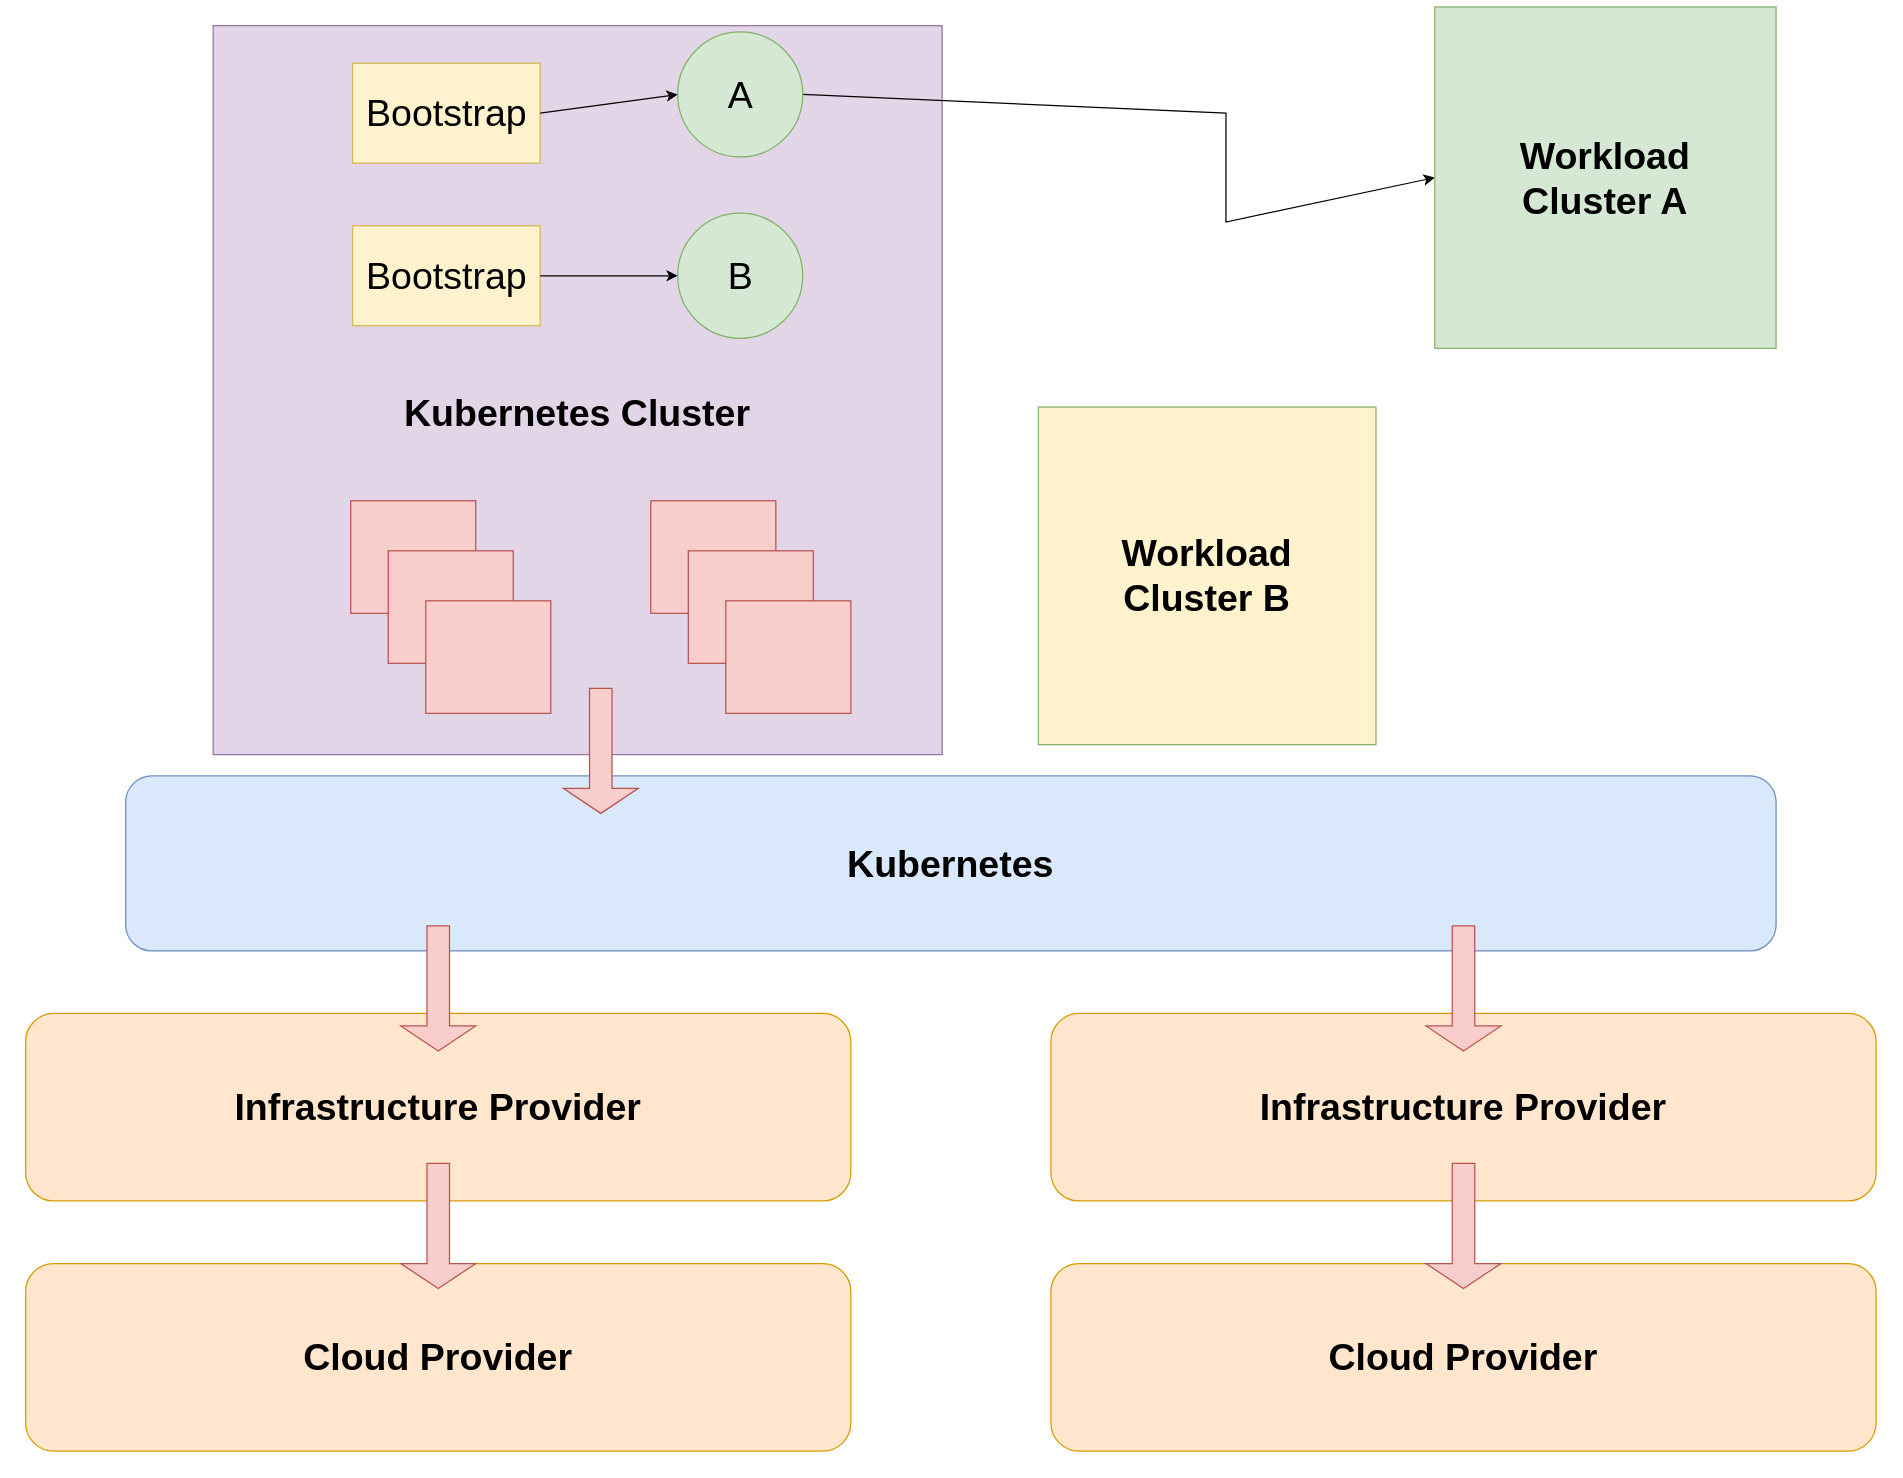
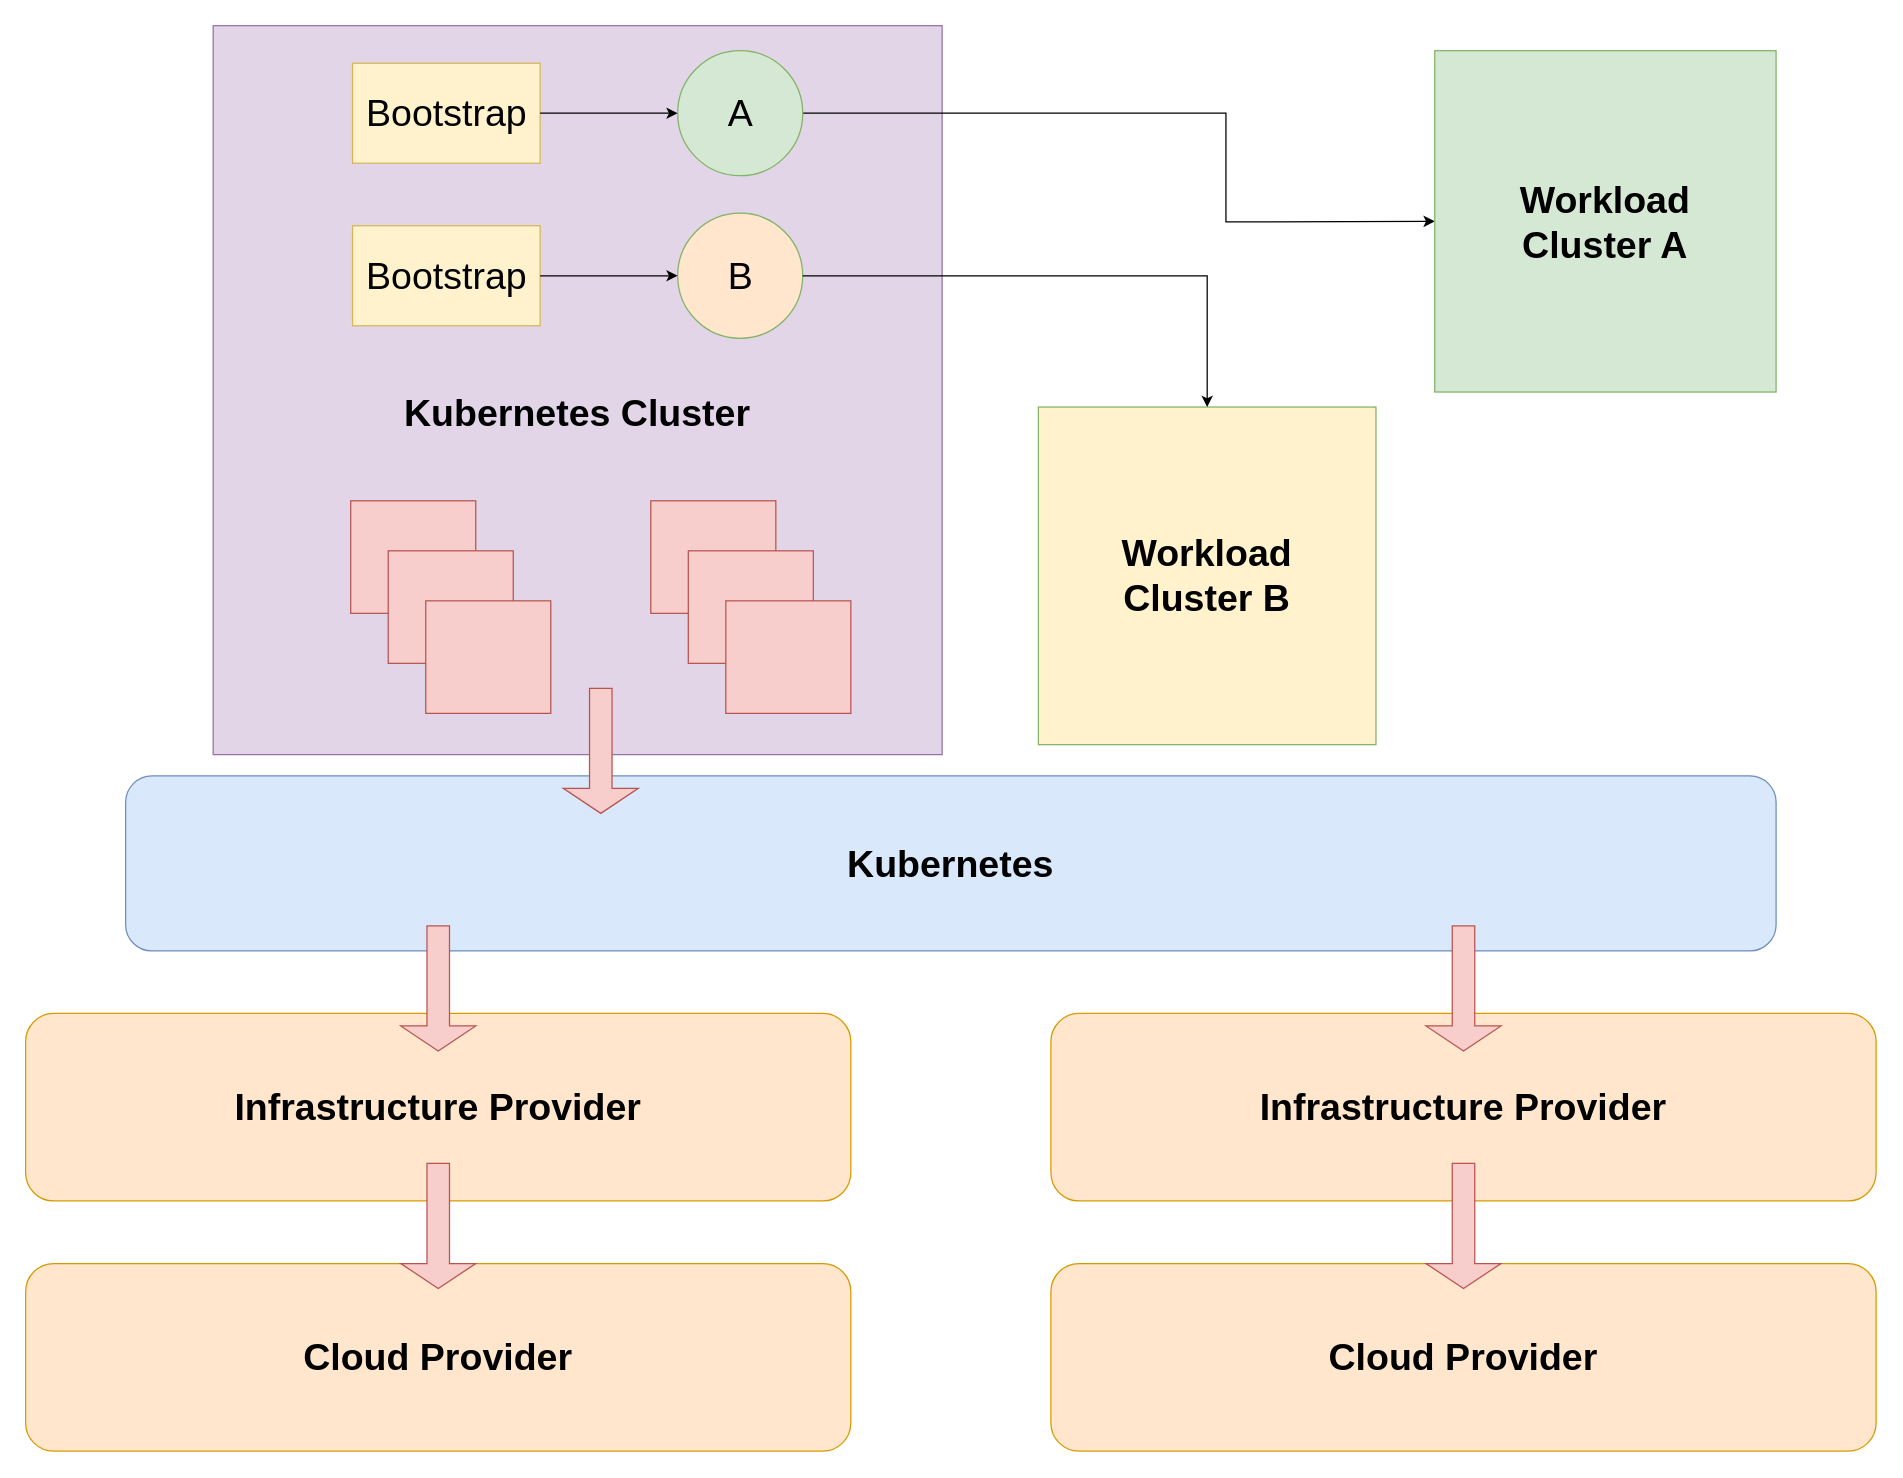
node "A": moved (740, 94) -> (740, 113)
node "Workload Cluster A": moved (1605, 178) -> (1605, 221)
node "B": fillcolor #d5e8d4 -> #ffe6cc
edge "B" -> "Workload Cluster B": added
